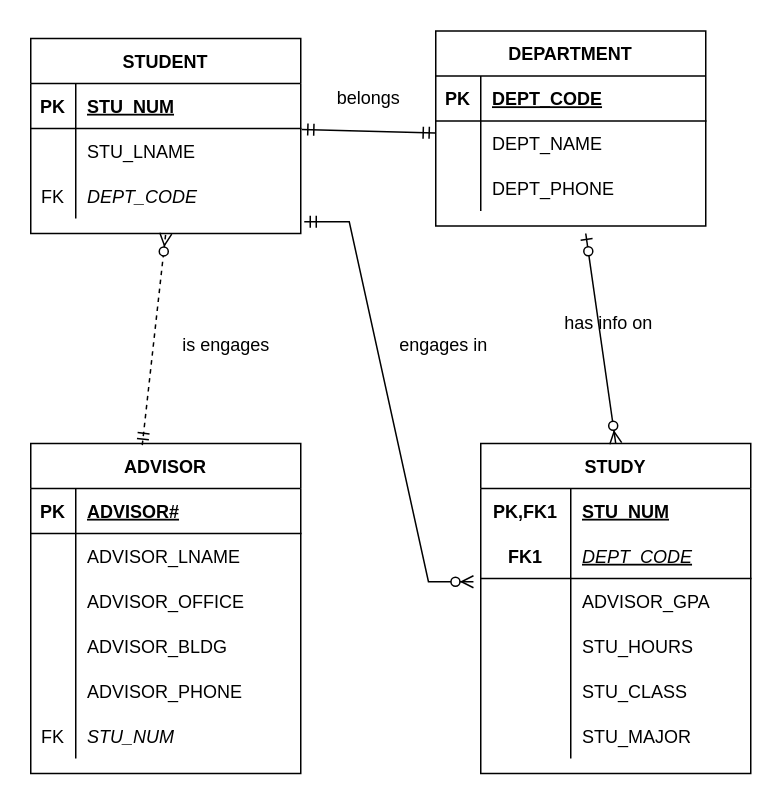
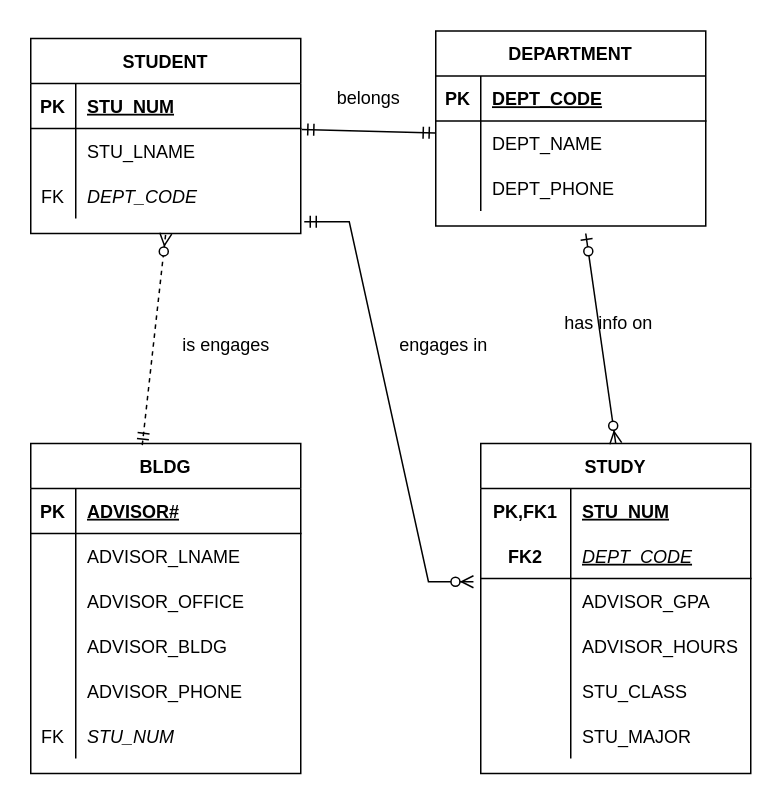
node "ADVISOR": label "ADVISOR" -> "BLDG"
node "FK1": label "FK1" -> "FK2"
node "STU_HOURS": label "STU_HOURS" -> "ADVISOR_HOURS"
